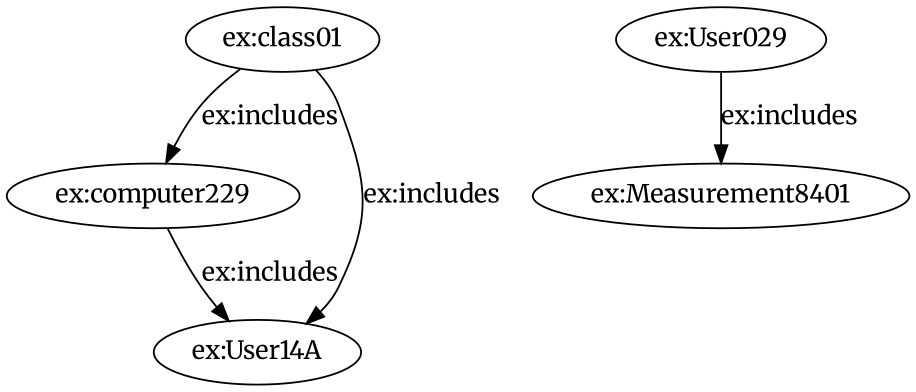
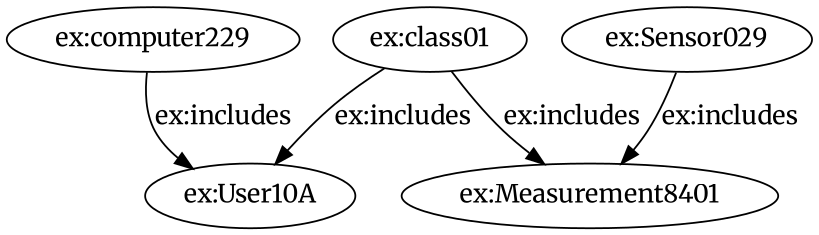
node "ex:User029": label "ex:User029" -> "ex:Sensor029"
edge "ex:class01" -> "ex:computer229": now "ex:class01" -> "ex:Measurement8401"
node "ex:User14A": label "ex:User14A" -> "ex:User10A"
